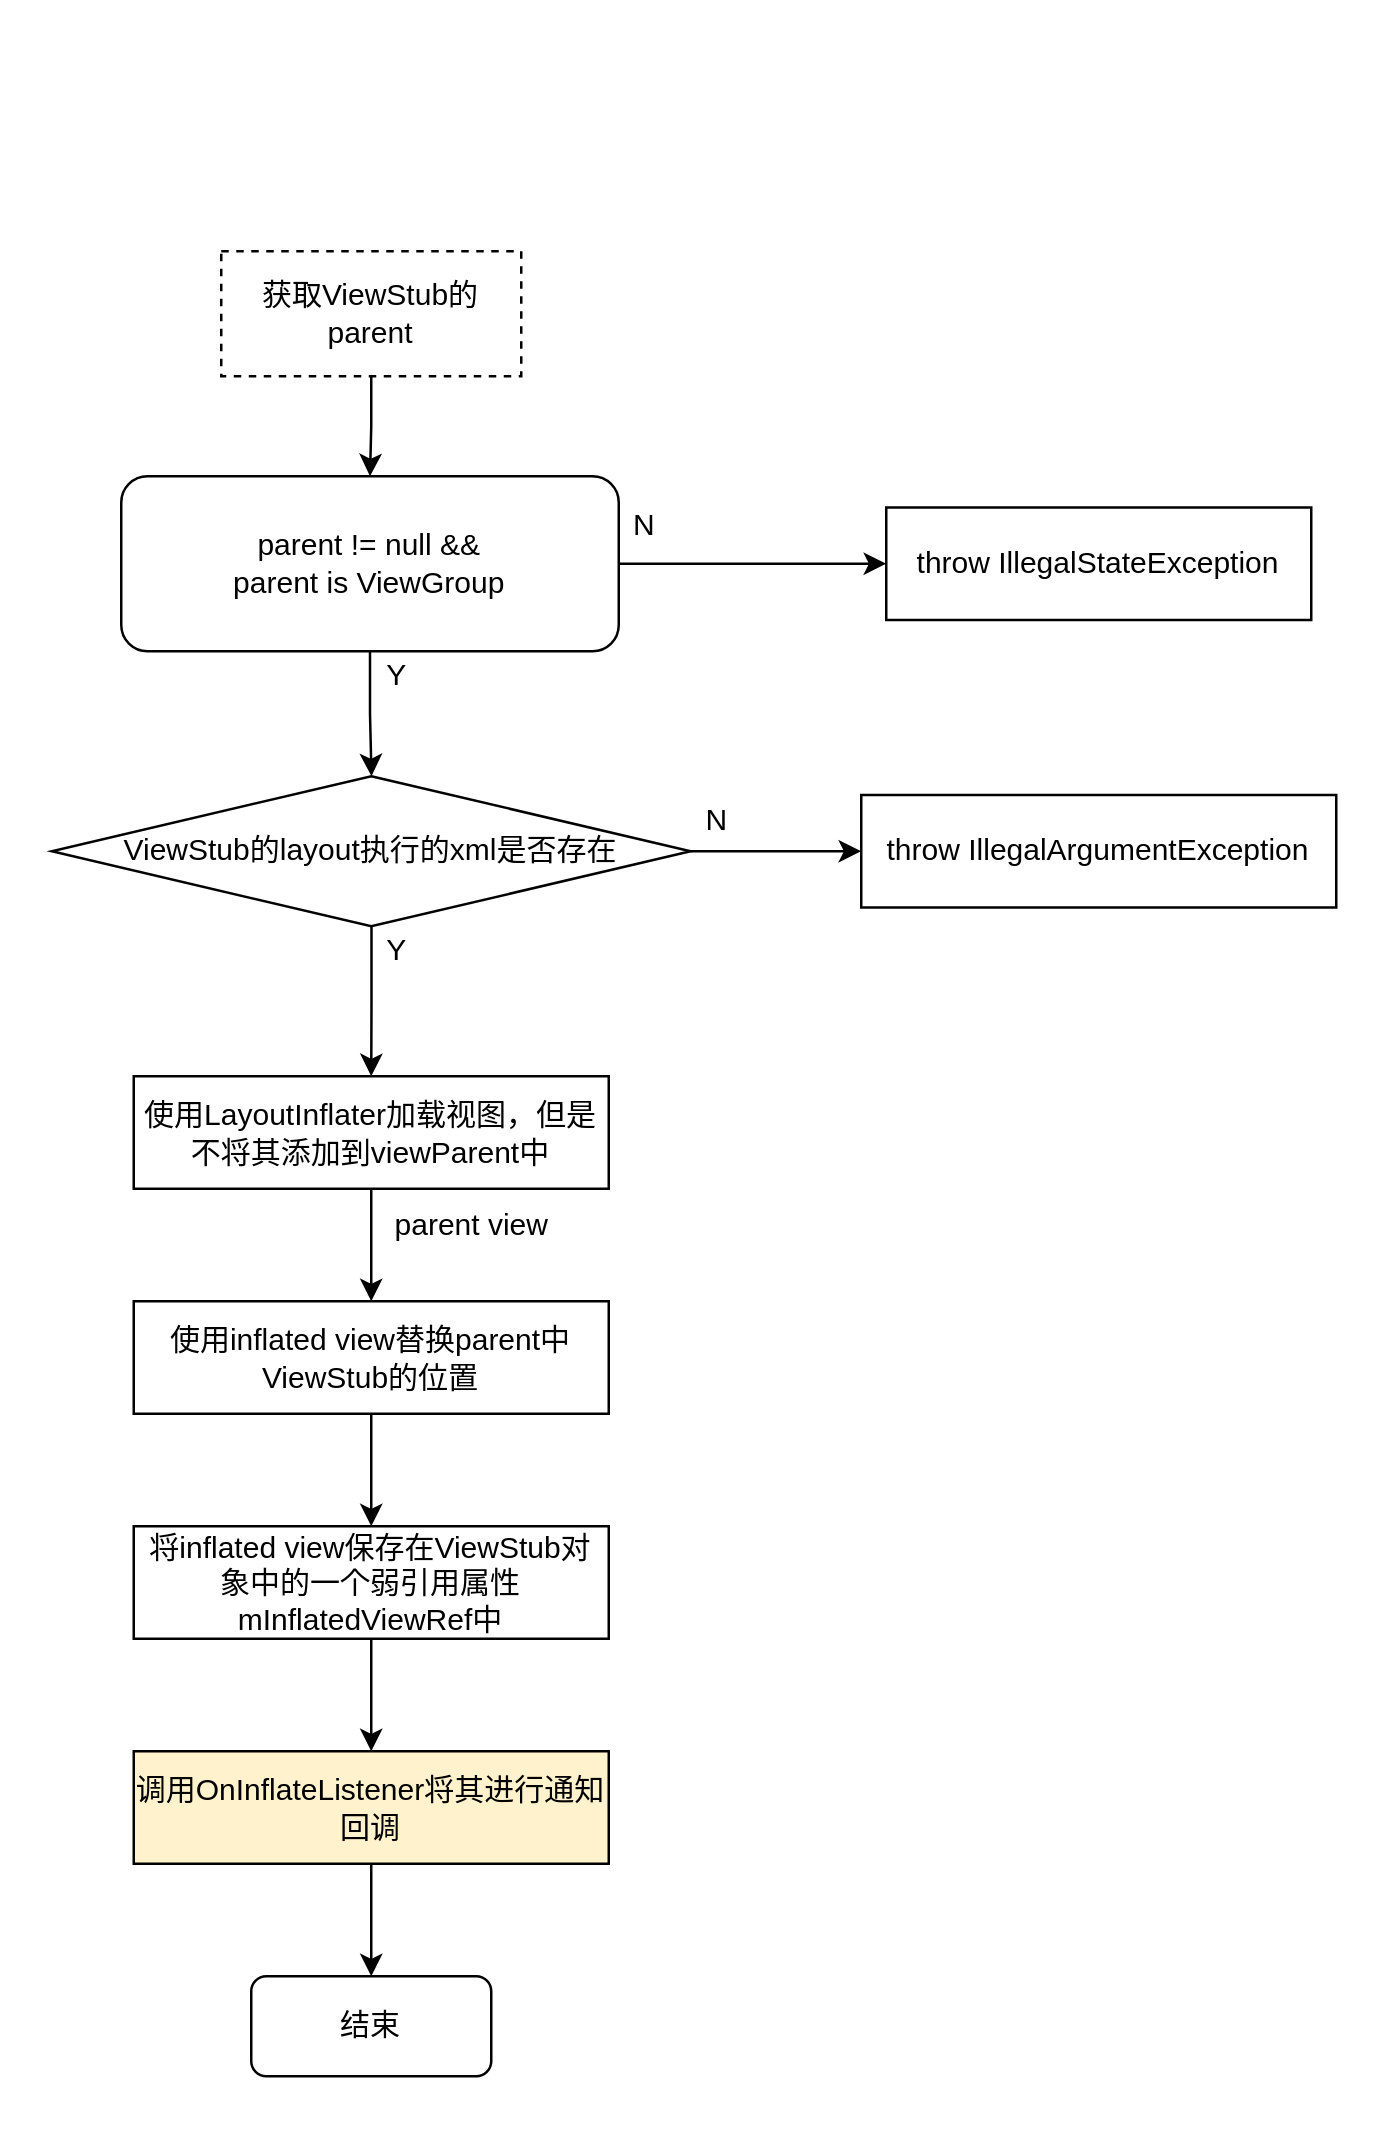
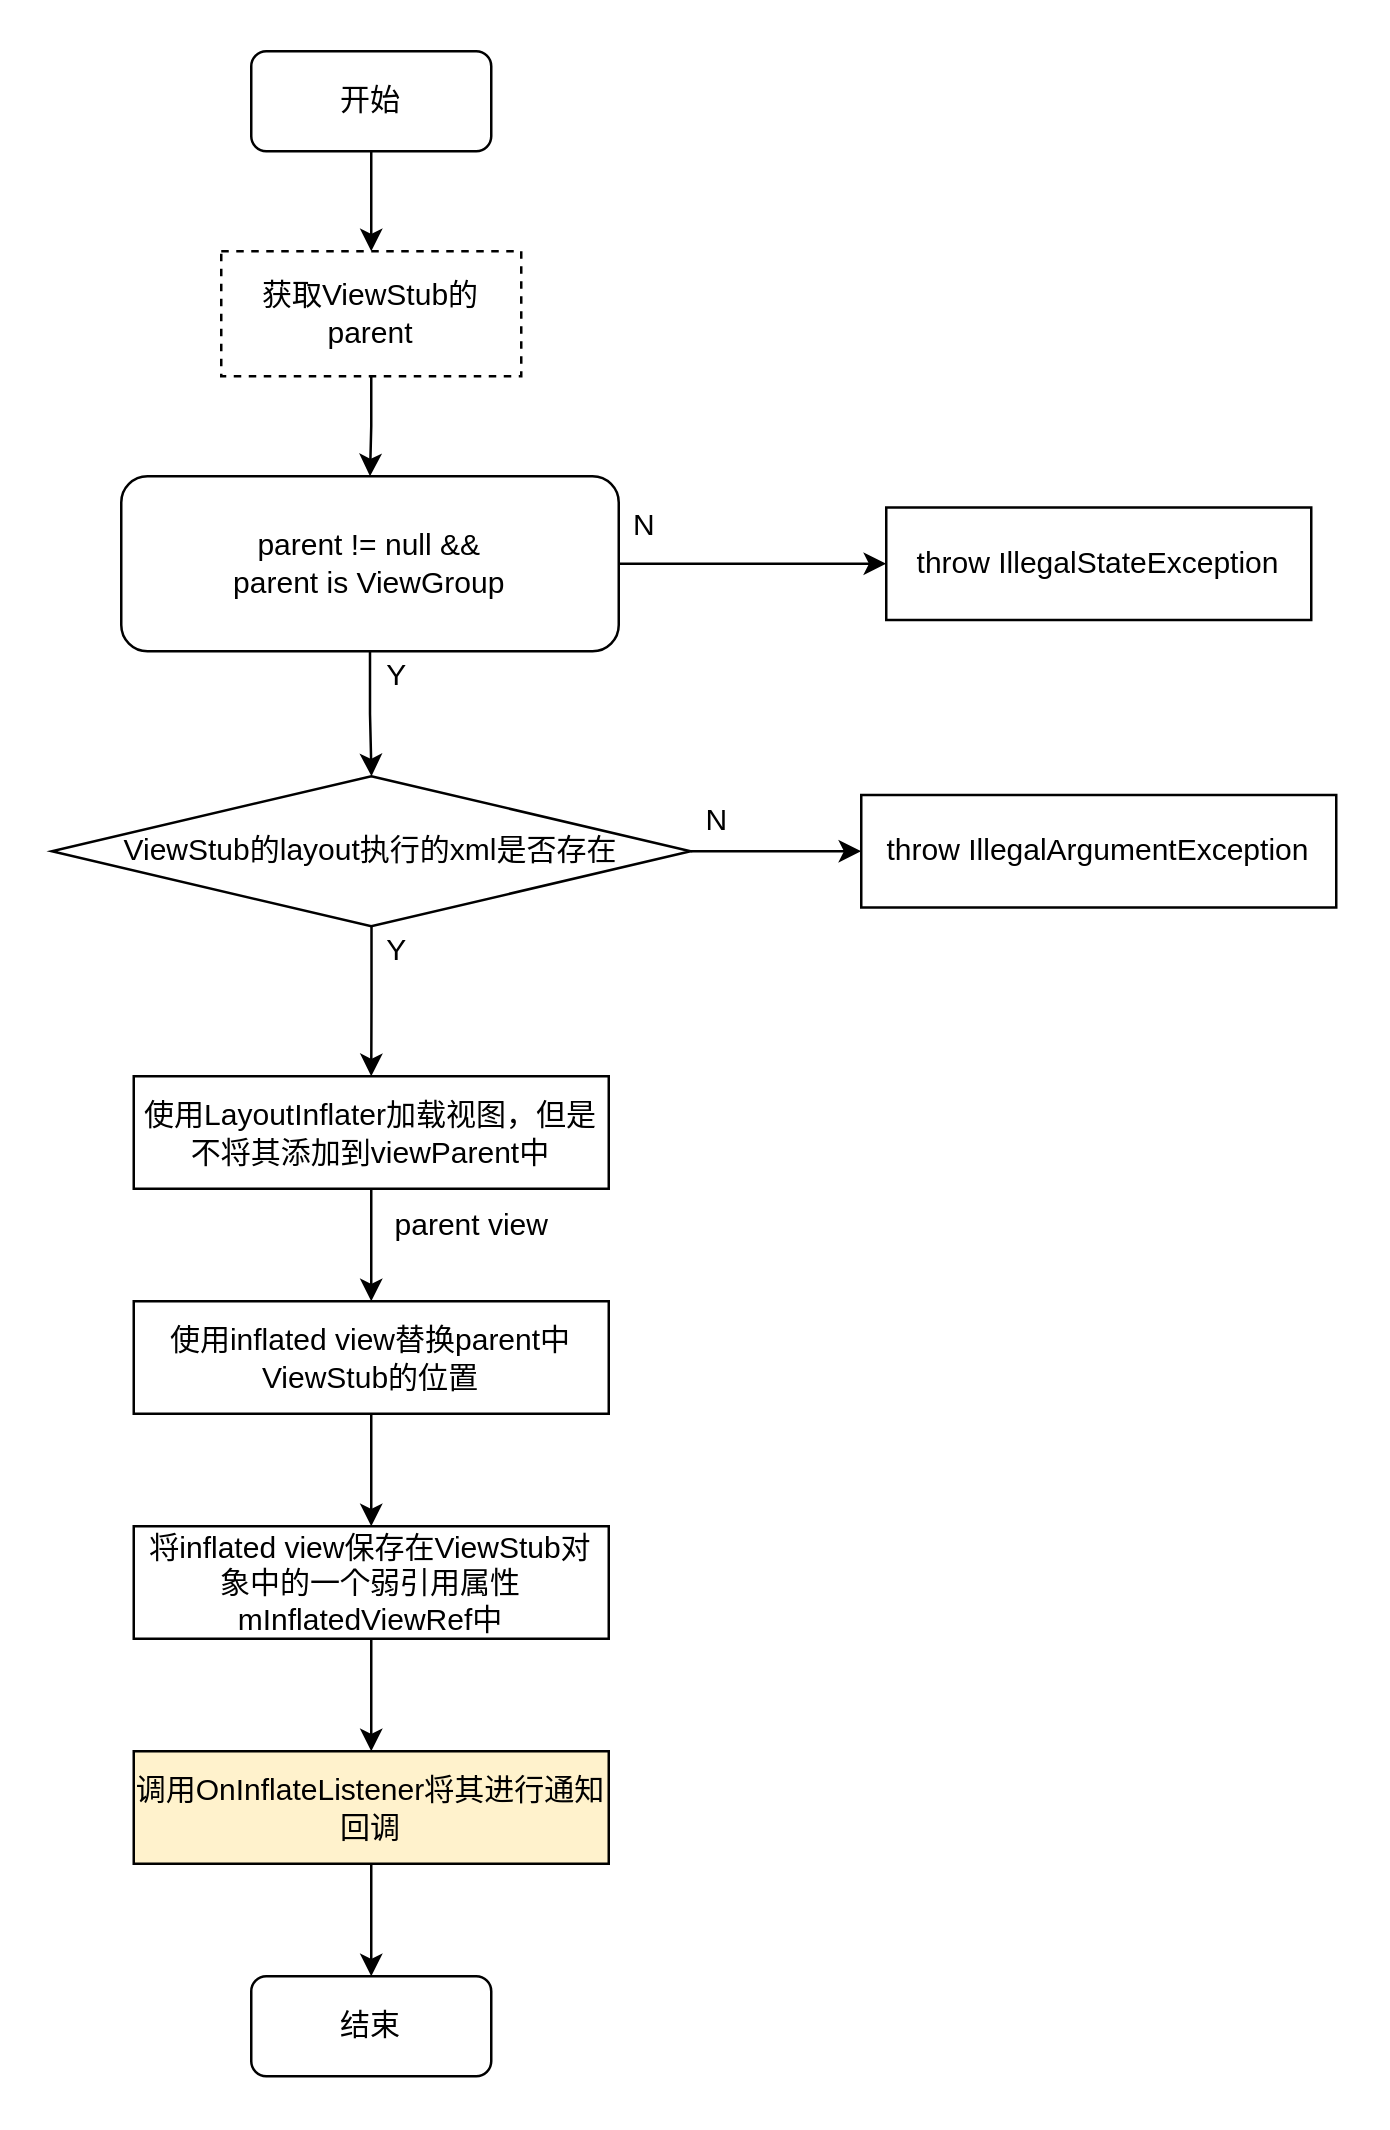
node "开始": added
edge "开始" -> "获取ViewStub的parent": added
